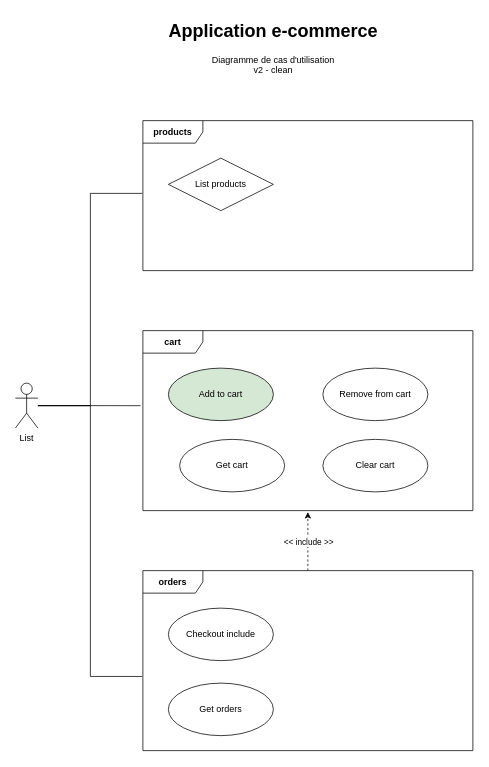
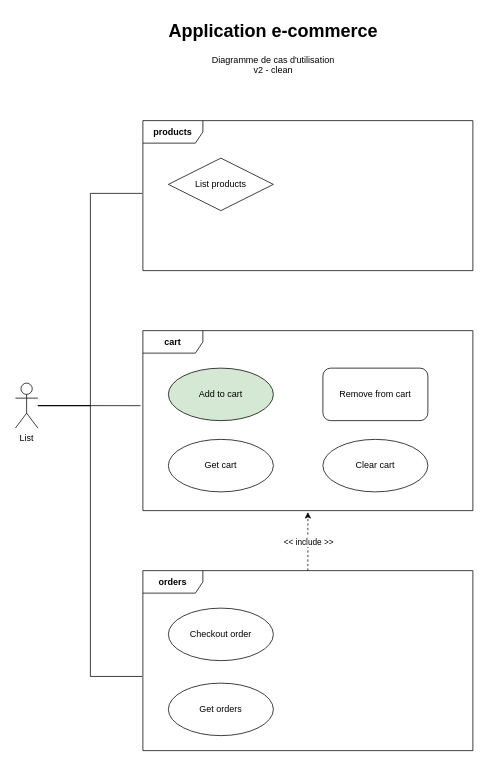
node "Remove from cart": shape ellipse -> rounded rectangle
node "Get cart": moved (232, 465) -> (221, 465)
node "Checkout include": label "Checkout include" -> "Checkout order"
